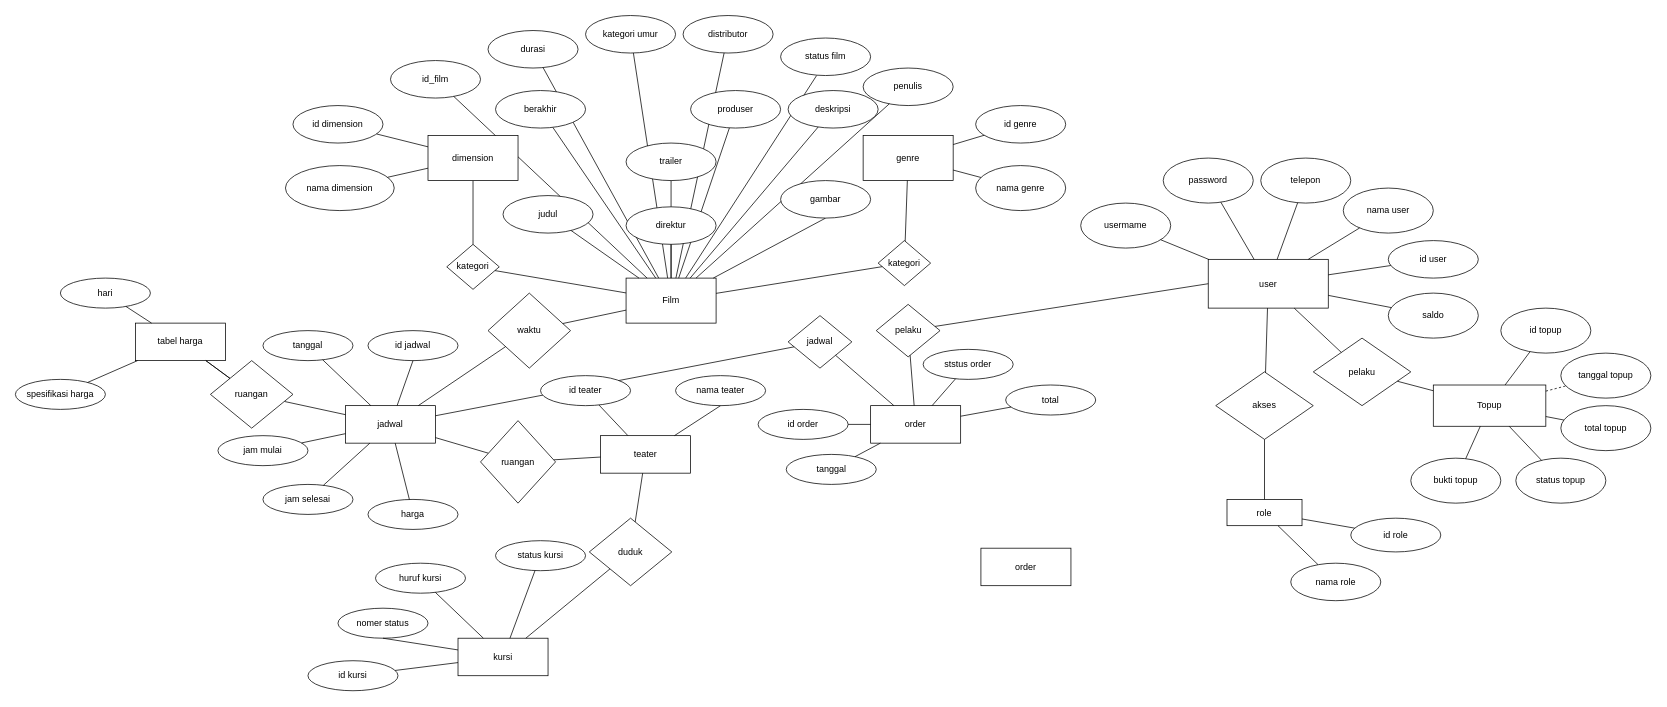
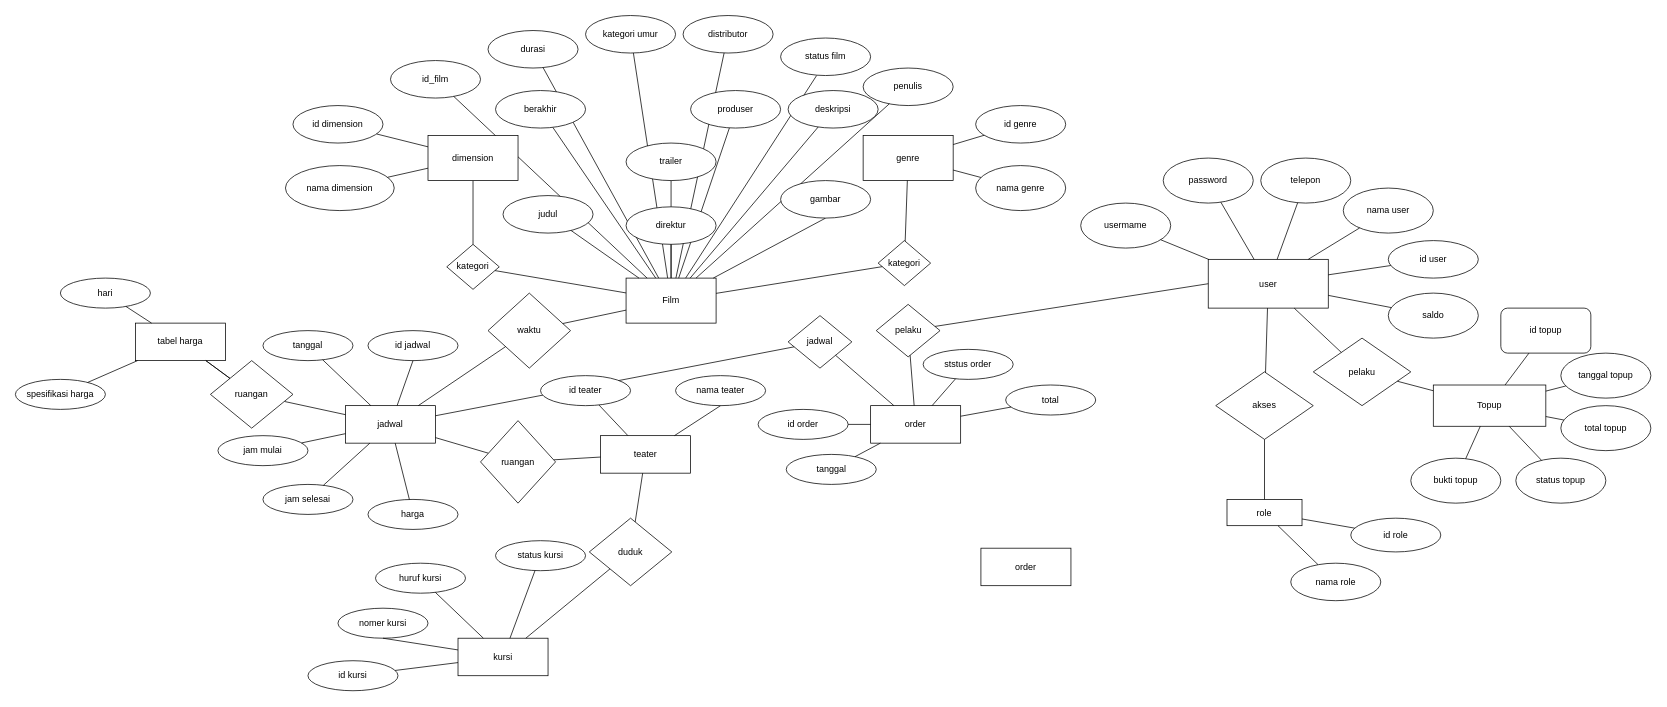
node "id topup": shape ellipse -> rounded rectangle
edge "tanggal topup" -- "Topup": style dashed -> solid
node "nomer status": label "nomer status" -> "nomer kursi"
